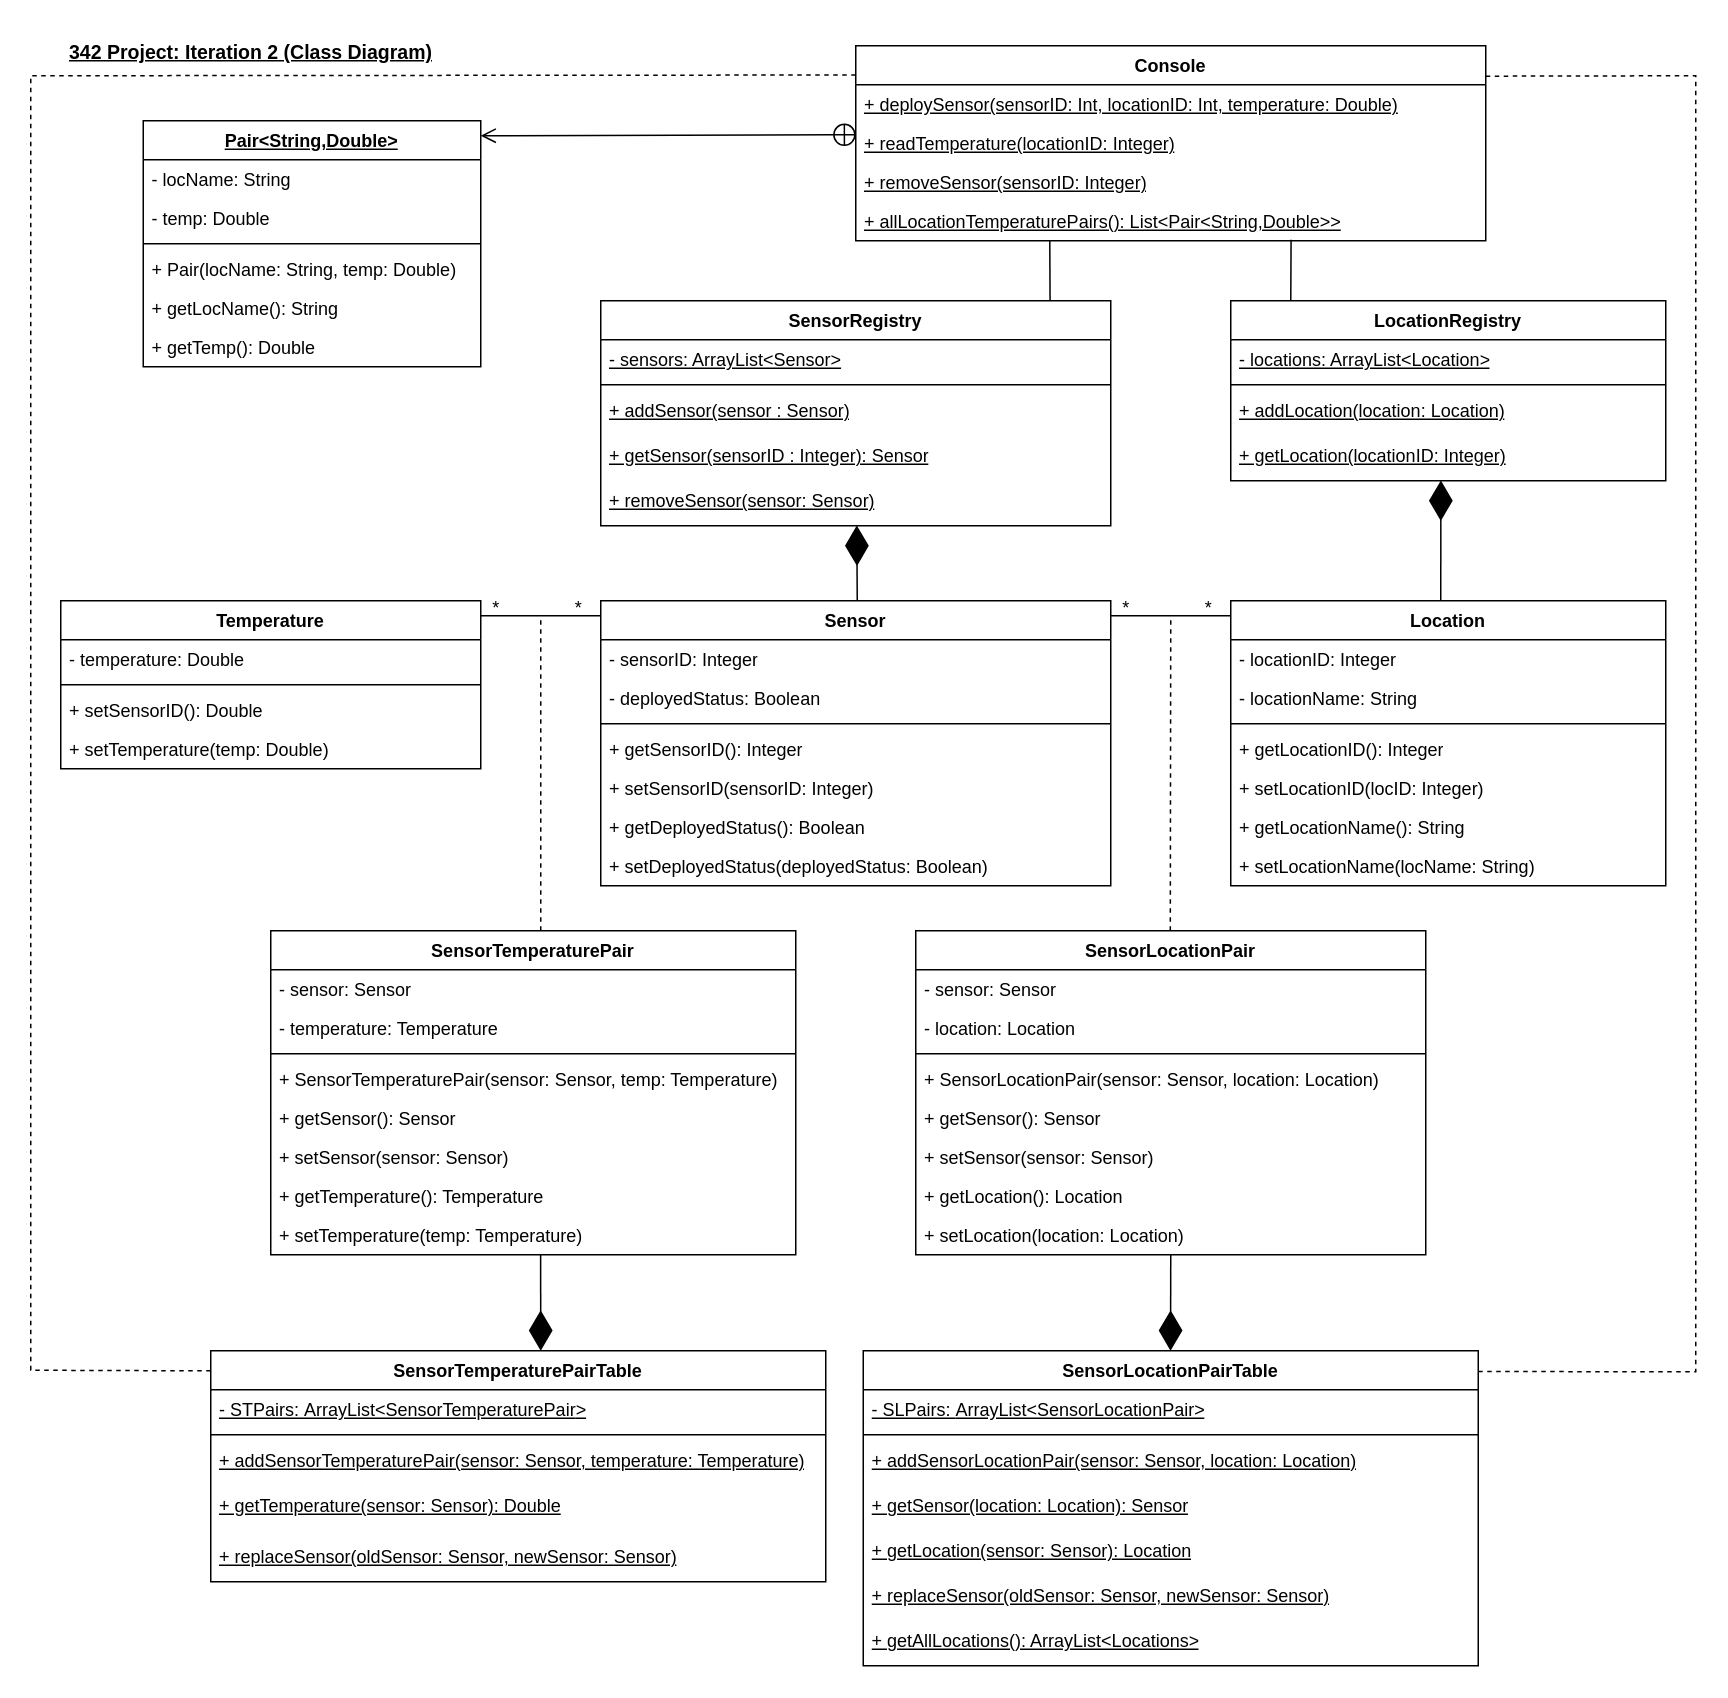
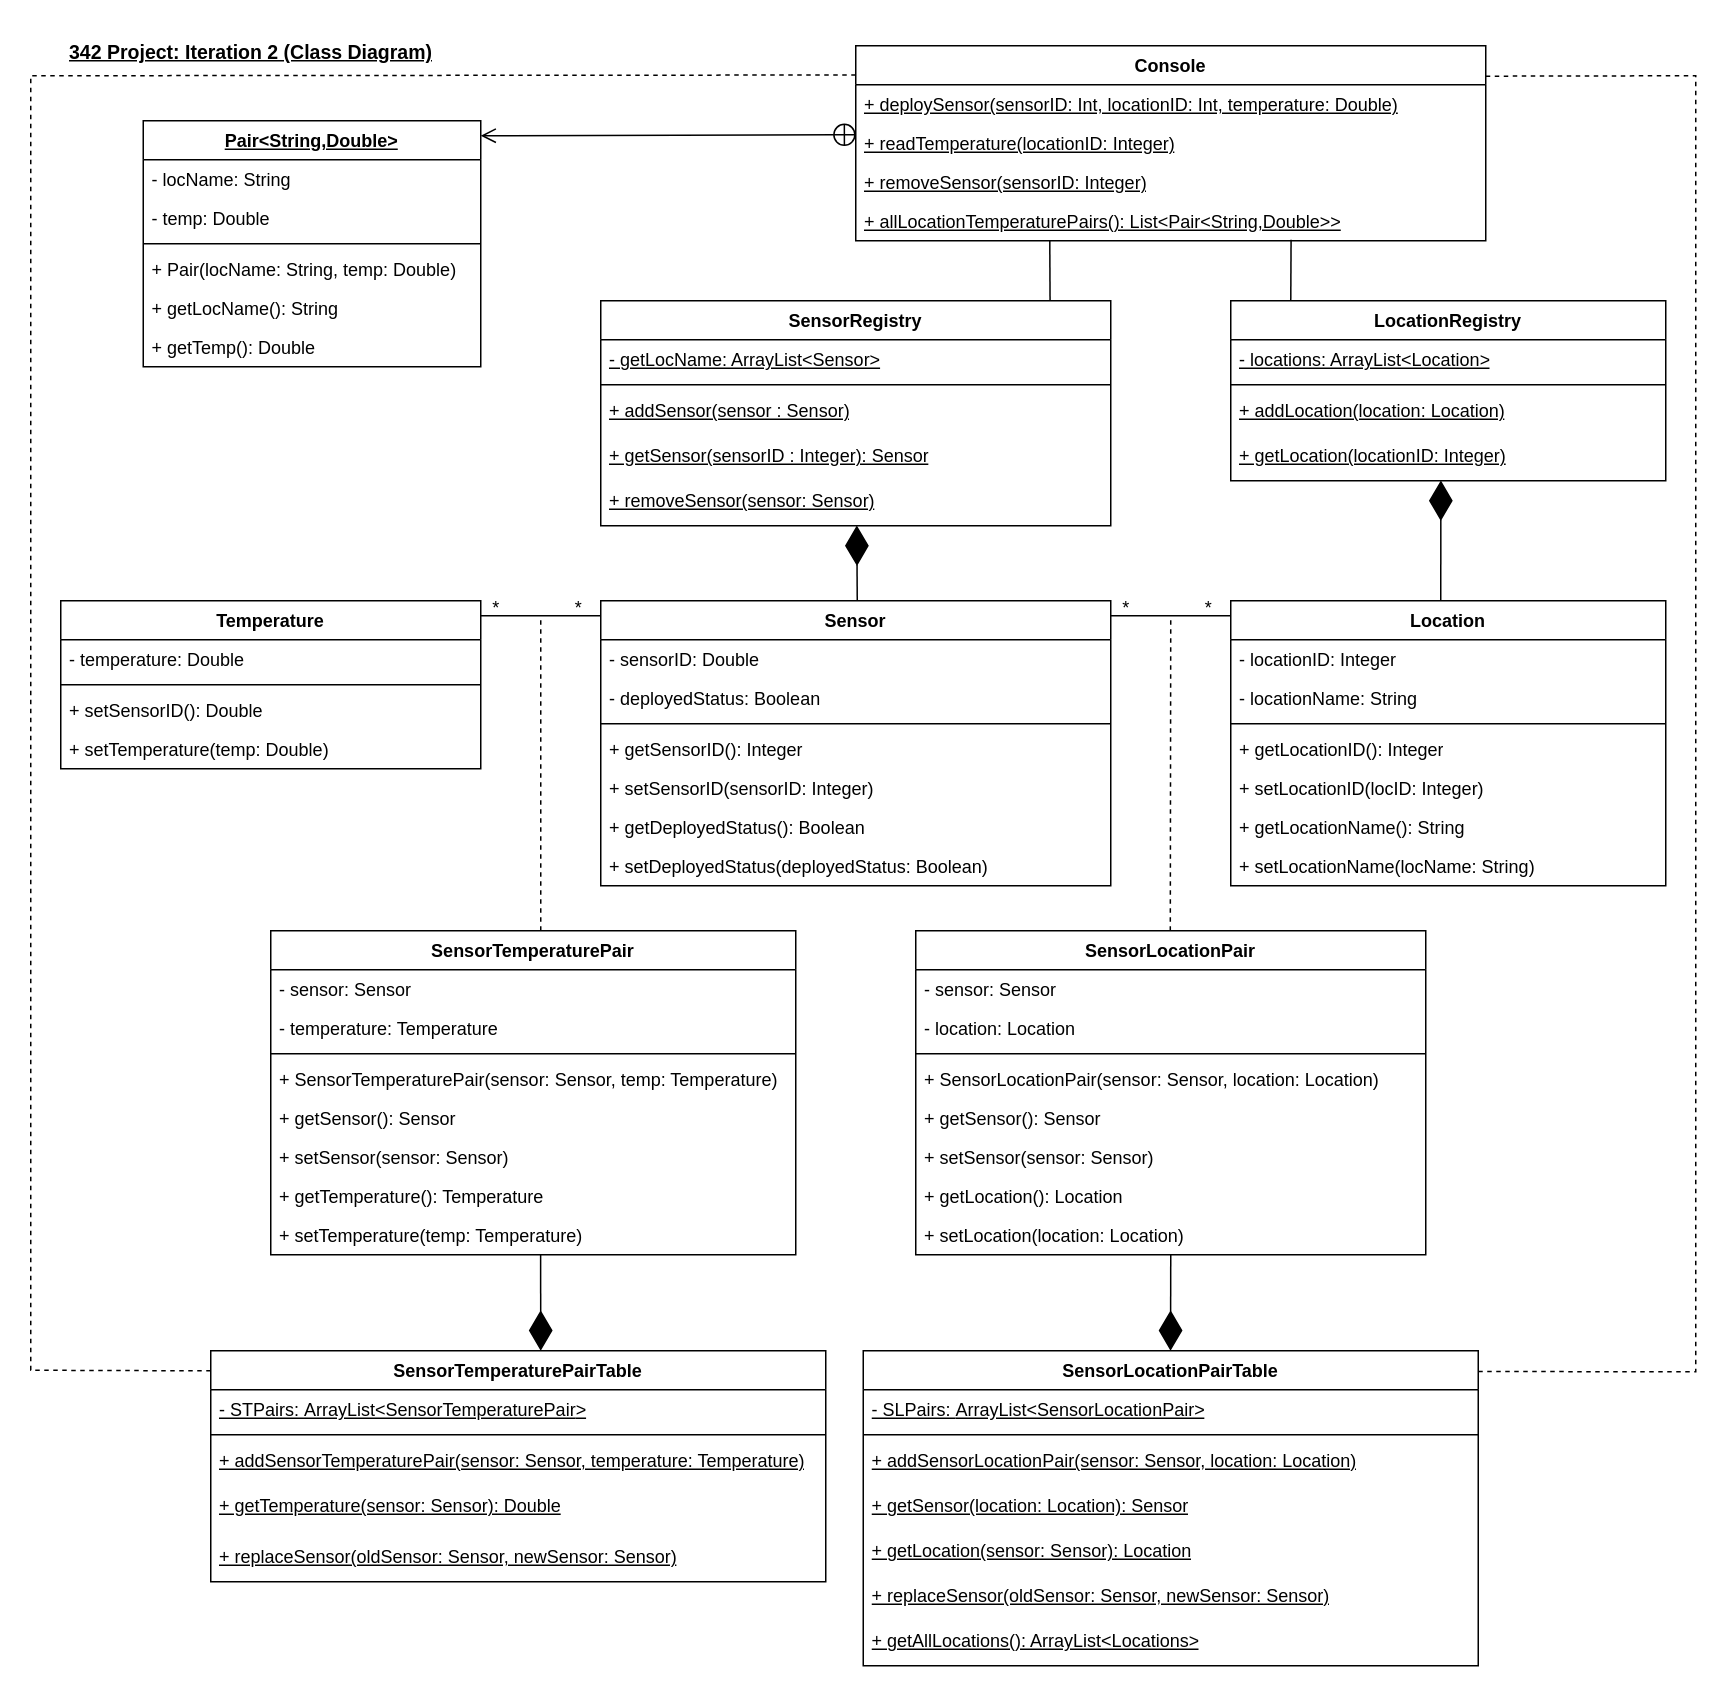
node "- sensors: ArrayList<Sensor>": label "- sensors: ArrayList<Sensor>" -> "- getLocName: ArrayList<Sensor>"
node "- sensorID: Integer": label "- sensorID: Integer" -> "- sensorID: Double"
